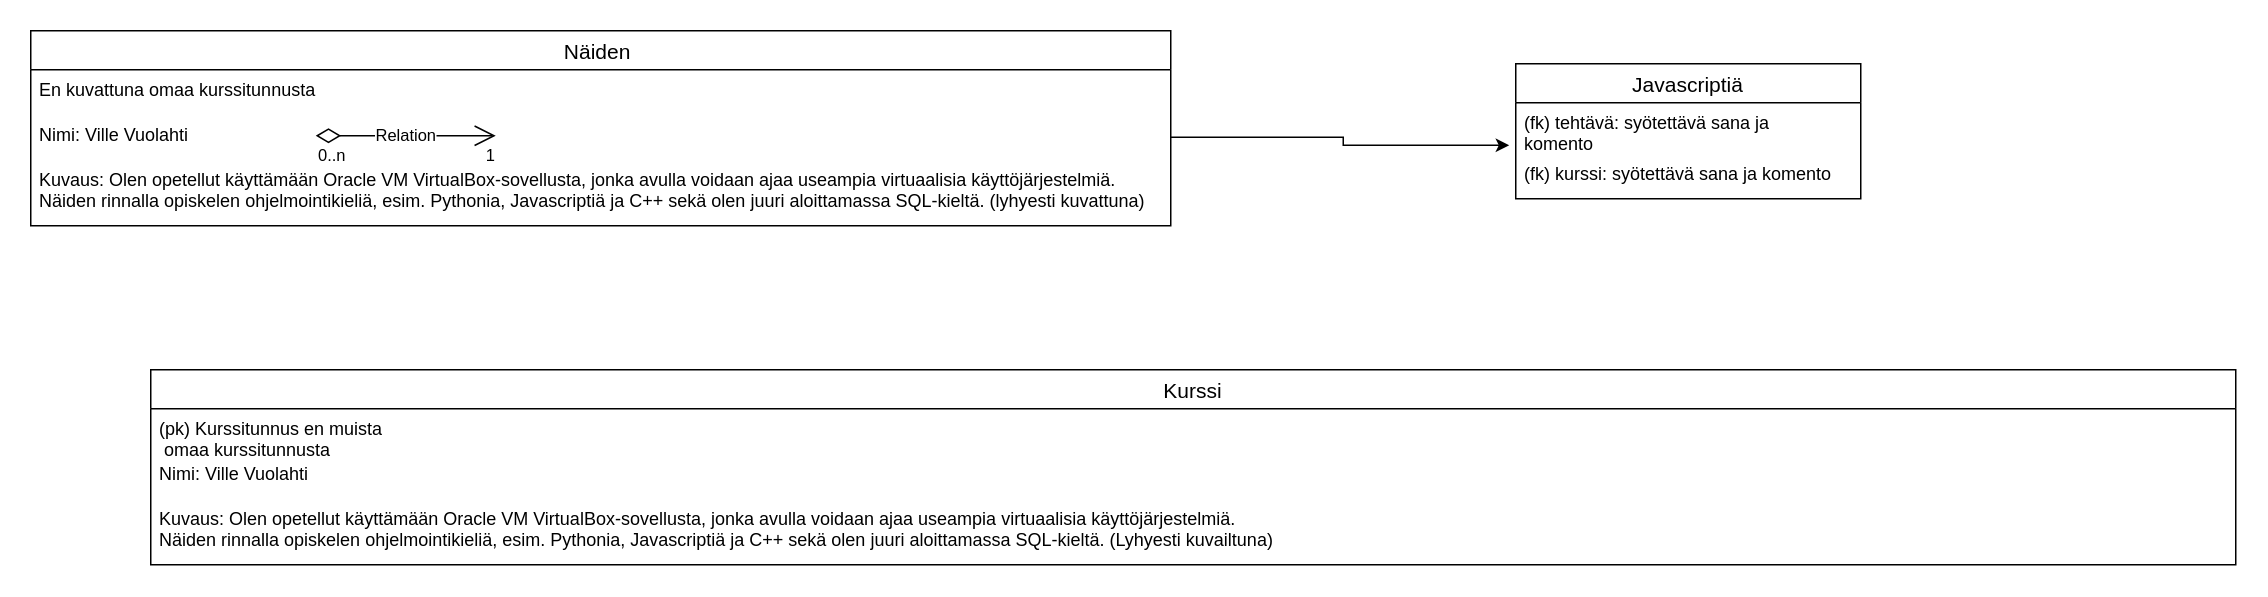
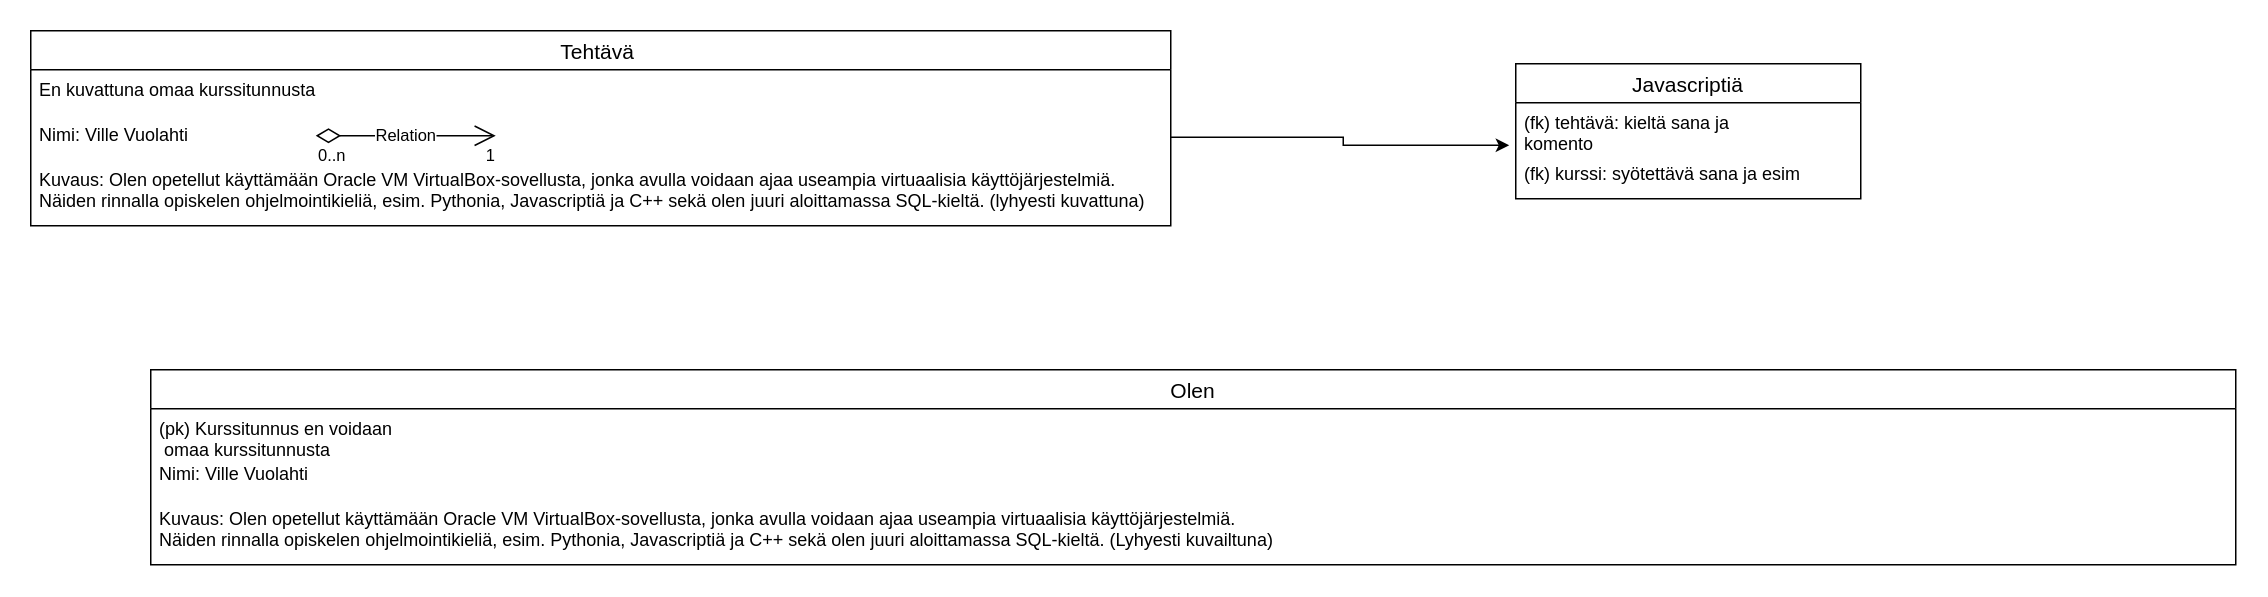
node "Näiden": label "Näiden" -> "Tehtävä"
node "(fk) tehtävä: syötettävä sana ja komento": label "(fk) tehtävä: syötettävä sana ja komento" -> "(fk) tehtävä: kieltä sana ja komento"
node "(fk) kurssi: syötettävä sana ja komento": label "(fk) kurssi: syötettävä sana ja komento" -> "(fk) kurssi: syötettävä sana ja esim"
node "Kurssi": label "Kurssi" -> "Olen"
node "(pk) Kurssitunnus en muista omaa kurssitunnusta": label "(pk) Kurssitunnus en muista omaa kurssitunnusta" -> "(pk) Kurssitunnus en voidaan omaa kurssitunnusta"
